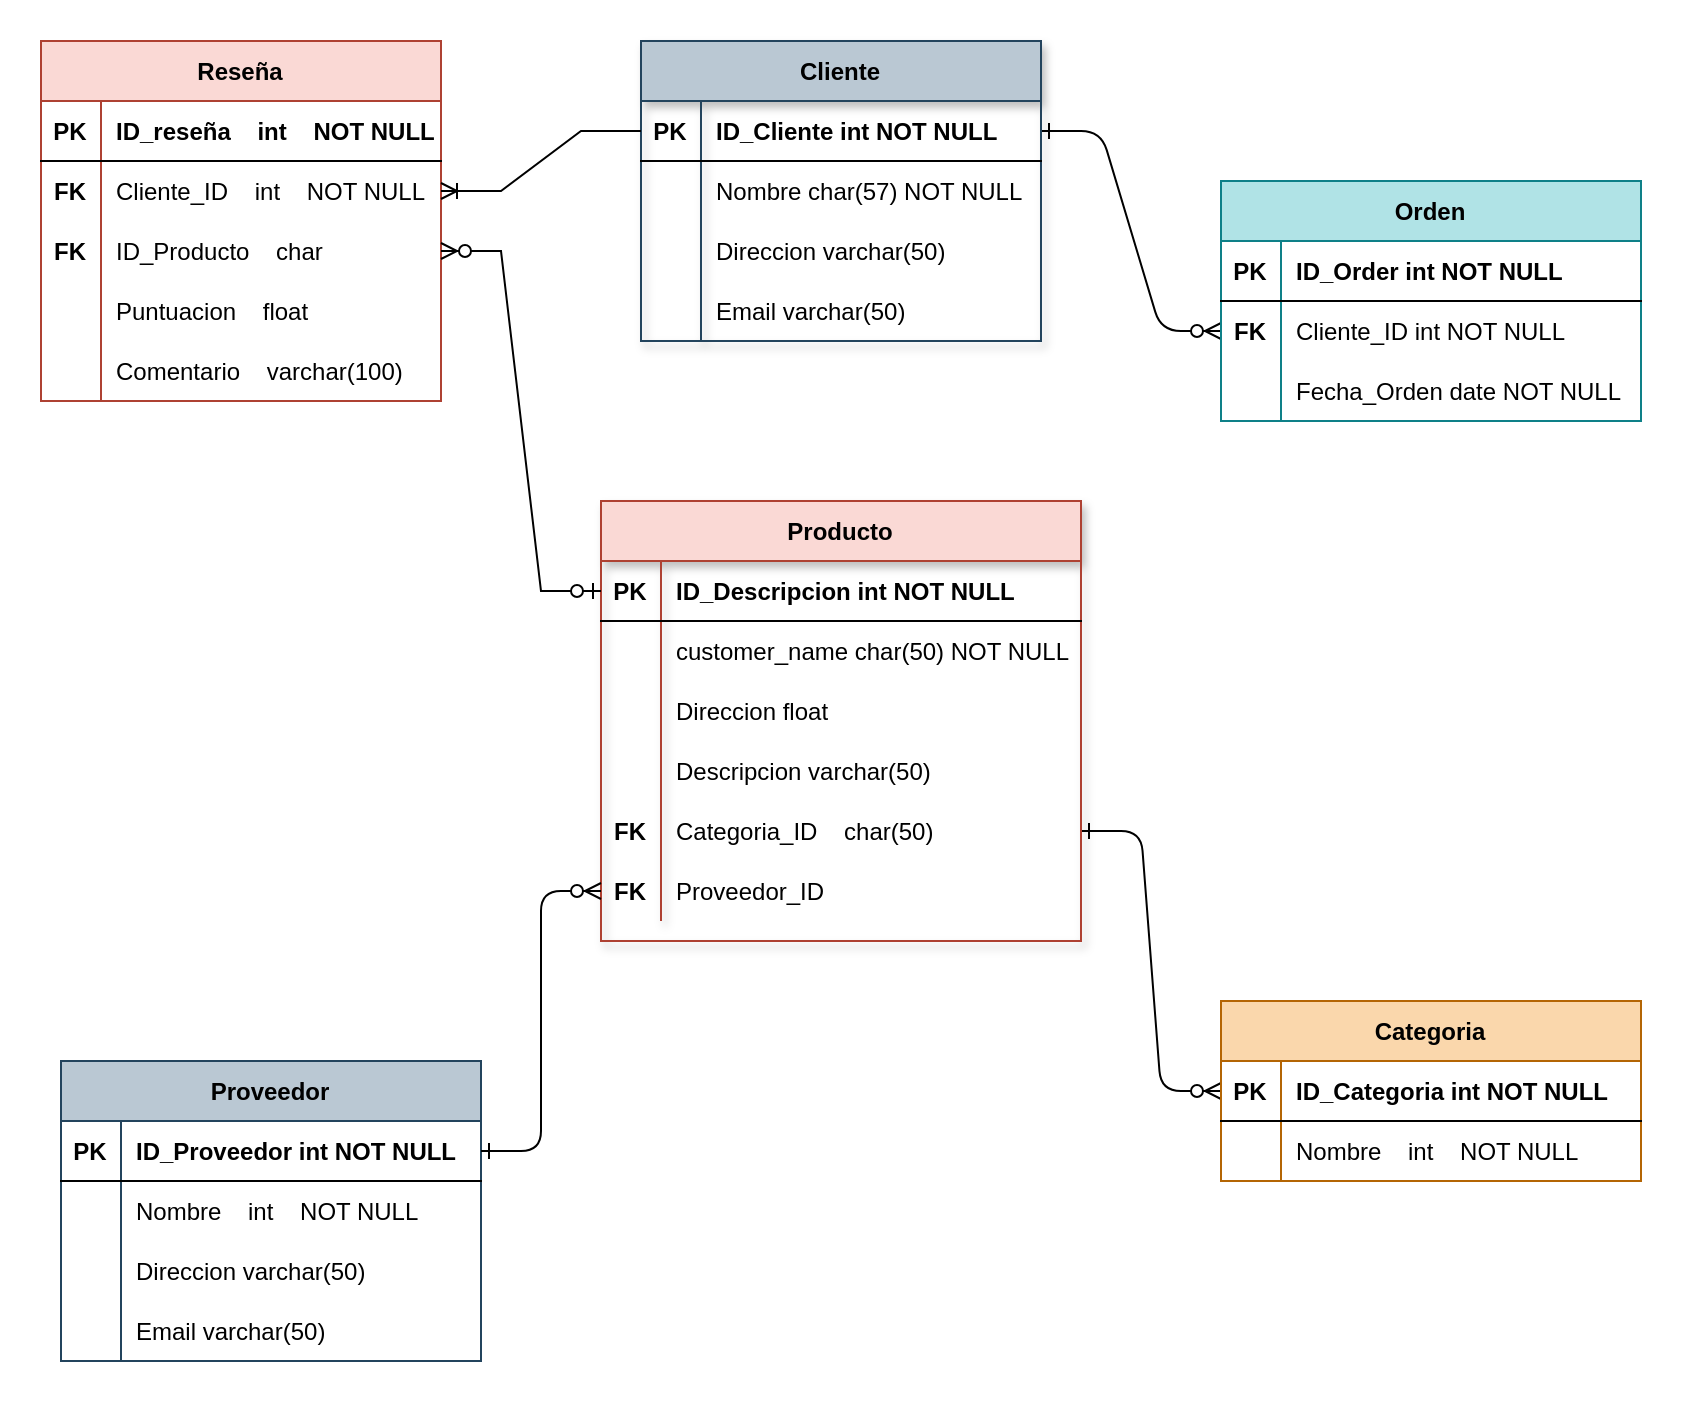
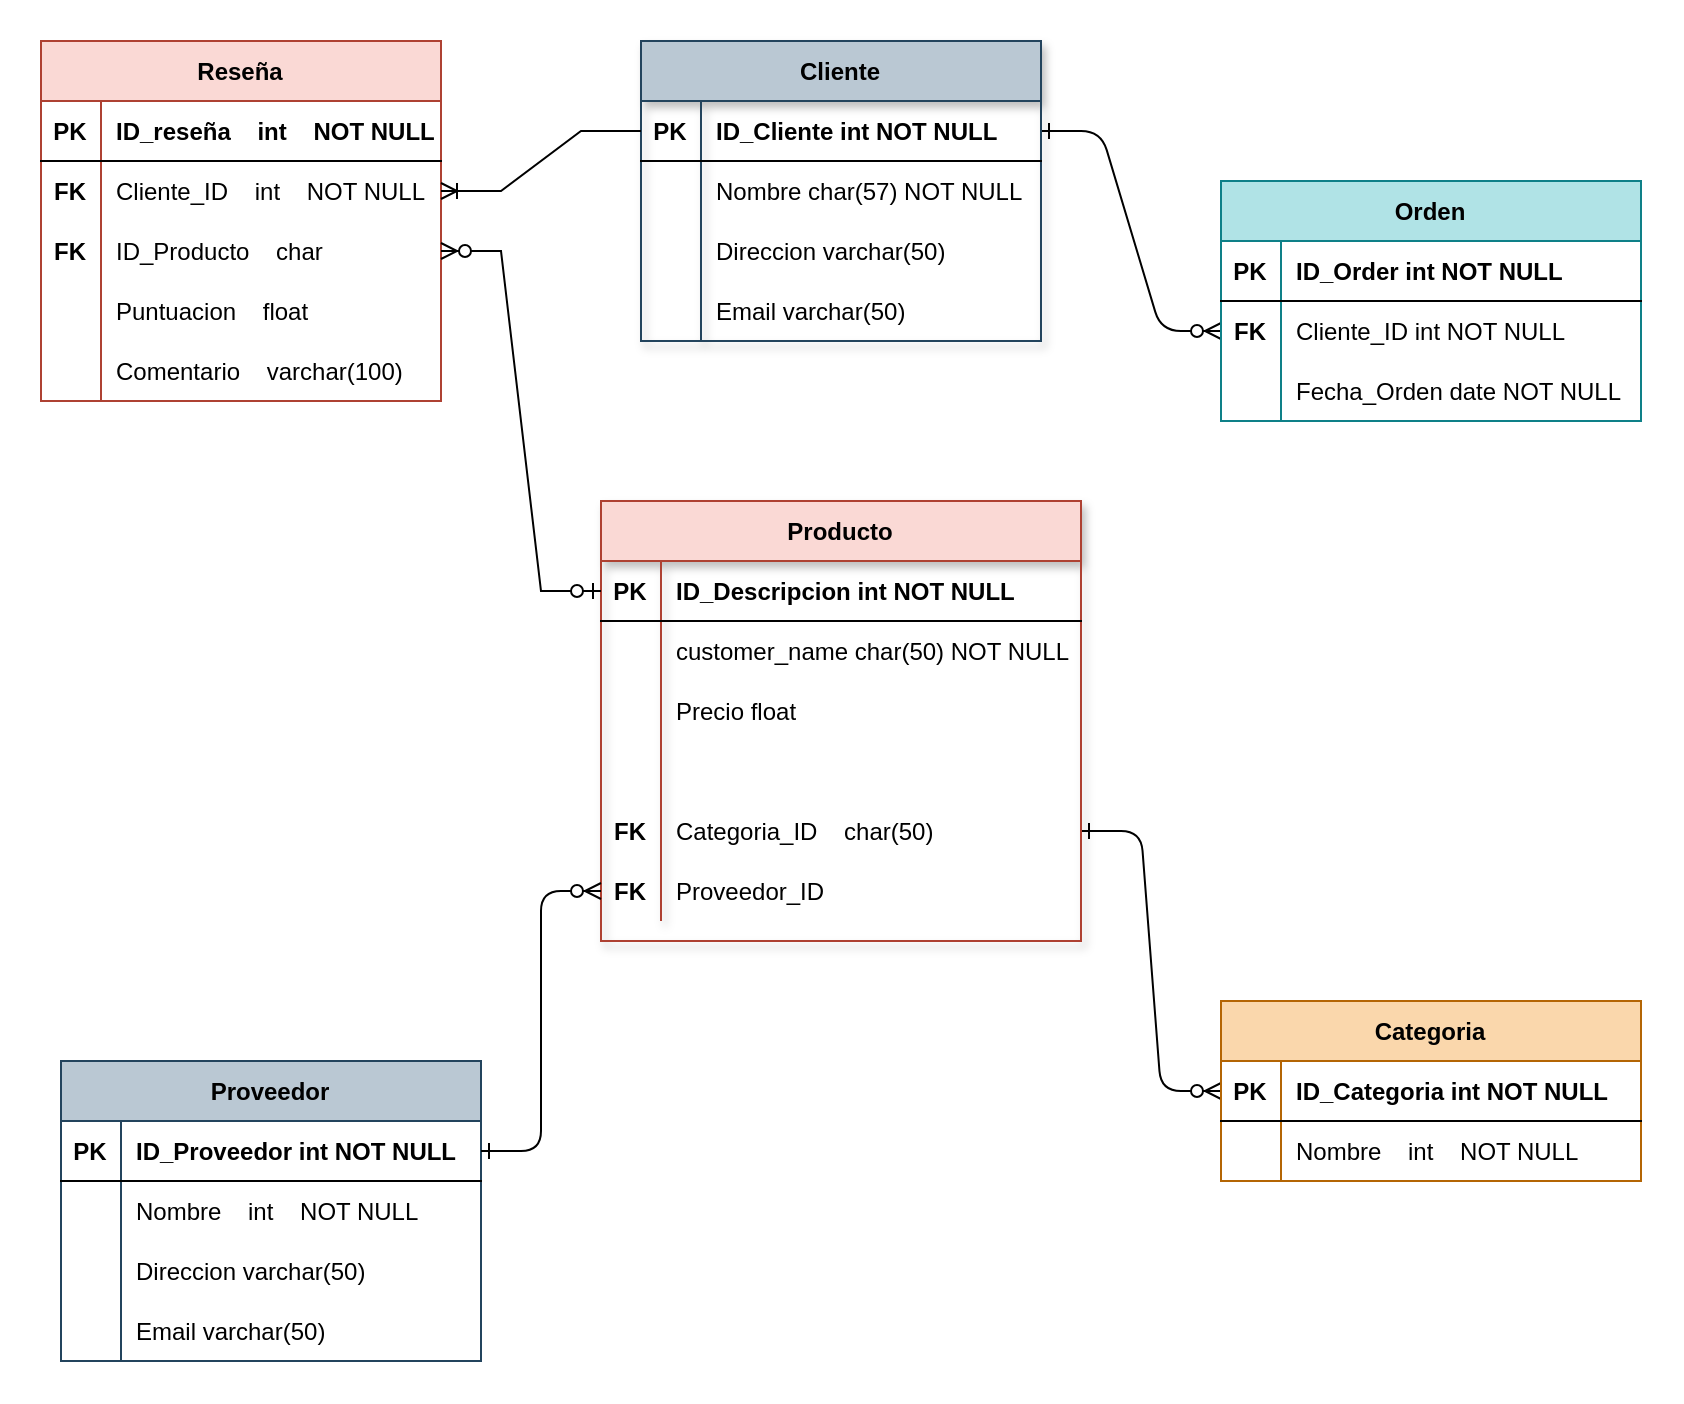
node "Direccion float": label "Direccion float" -> "Precio float"
node "Descripcion varchar(50)": removed
